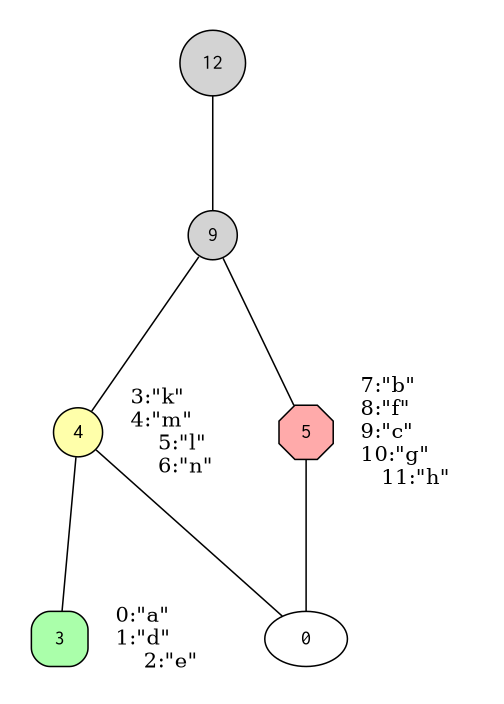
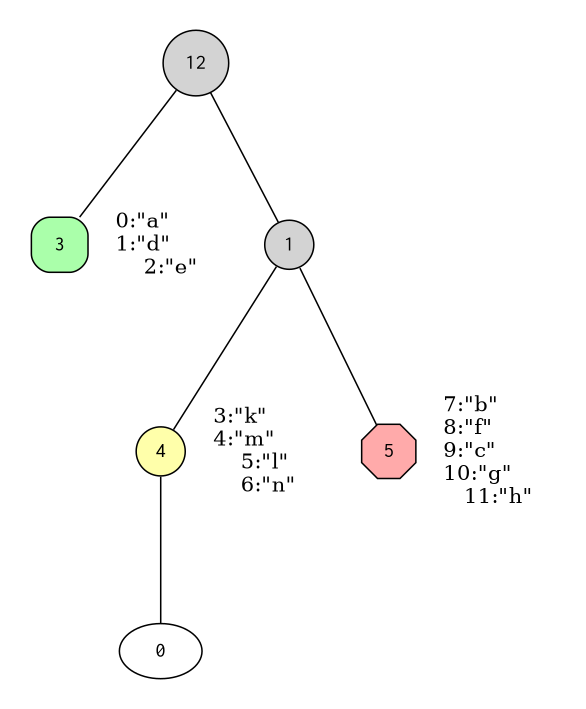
node "9": label "9" -> "1"
edge "4" -- "3": now "12" -- "3"
edge "5" -- "0": removed
